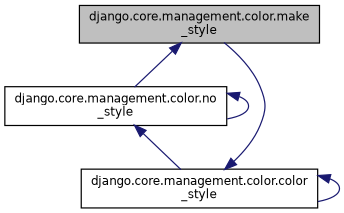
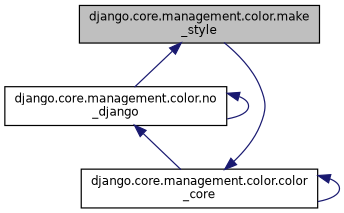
node "django.core.management.color.no _style": label "django.core.management.color.no _style" -> "django.core.management.color.no _django"
node "django.core.management.color.color _style": label "django.core.management.color.color _style" -> "django.core.management.color.color _core"
